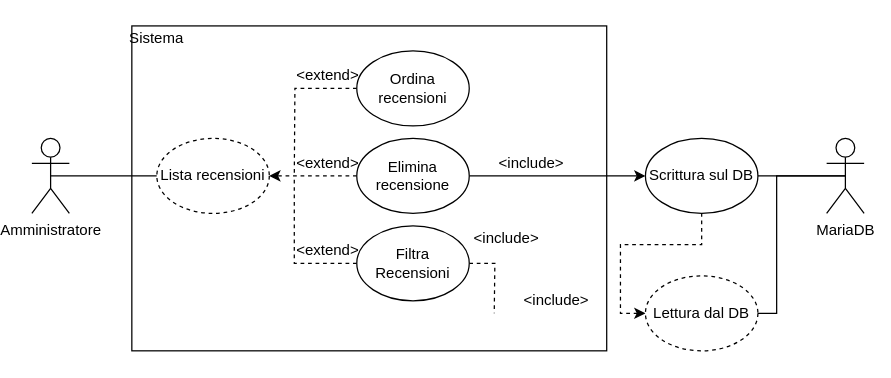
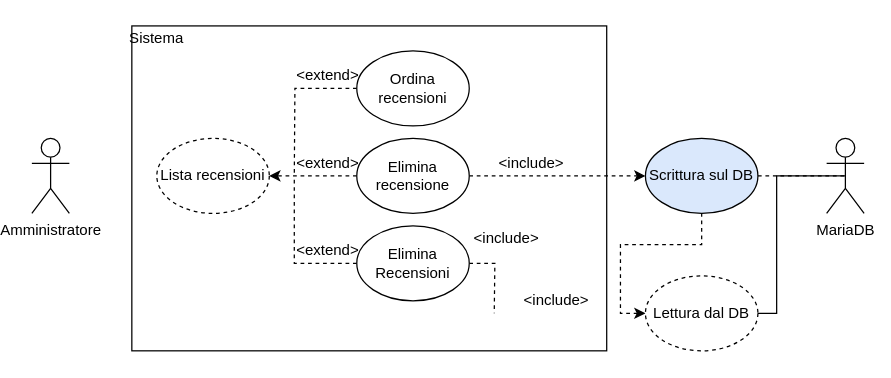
edge "Amministratore" -- "Lista recensioni": removed
edge "Elimina recensione" -> "Scrittura sul DB": style solid -> dashed
node "Scrittura sul DB": fillcolor #ffffff -> #dae8fc
edge "Scrittura sul DB" -- "MariaDB": style solid -> dashed
node "Filtra Recensioni": label "Filtra Recensioni" -> "Elimina Recensioni"
